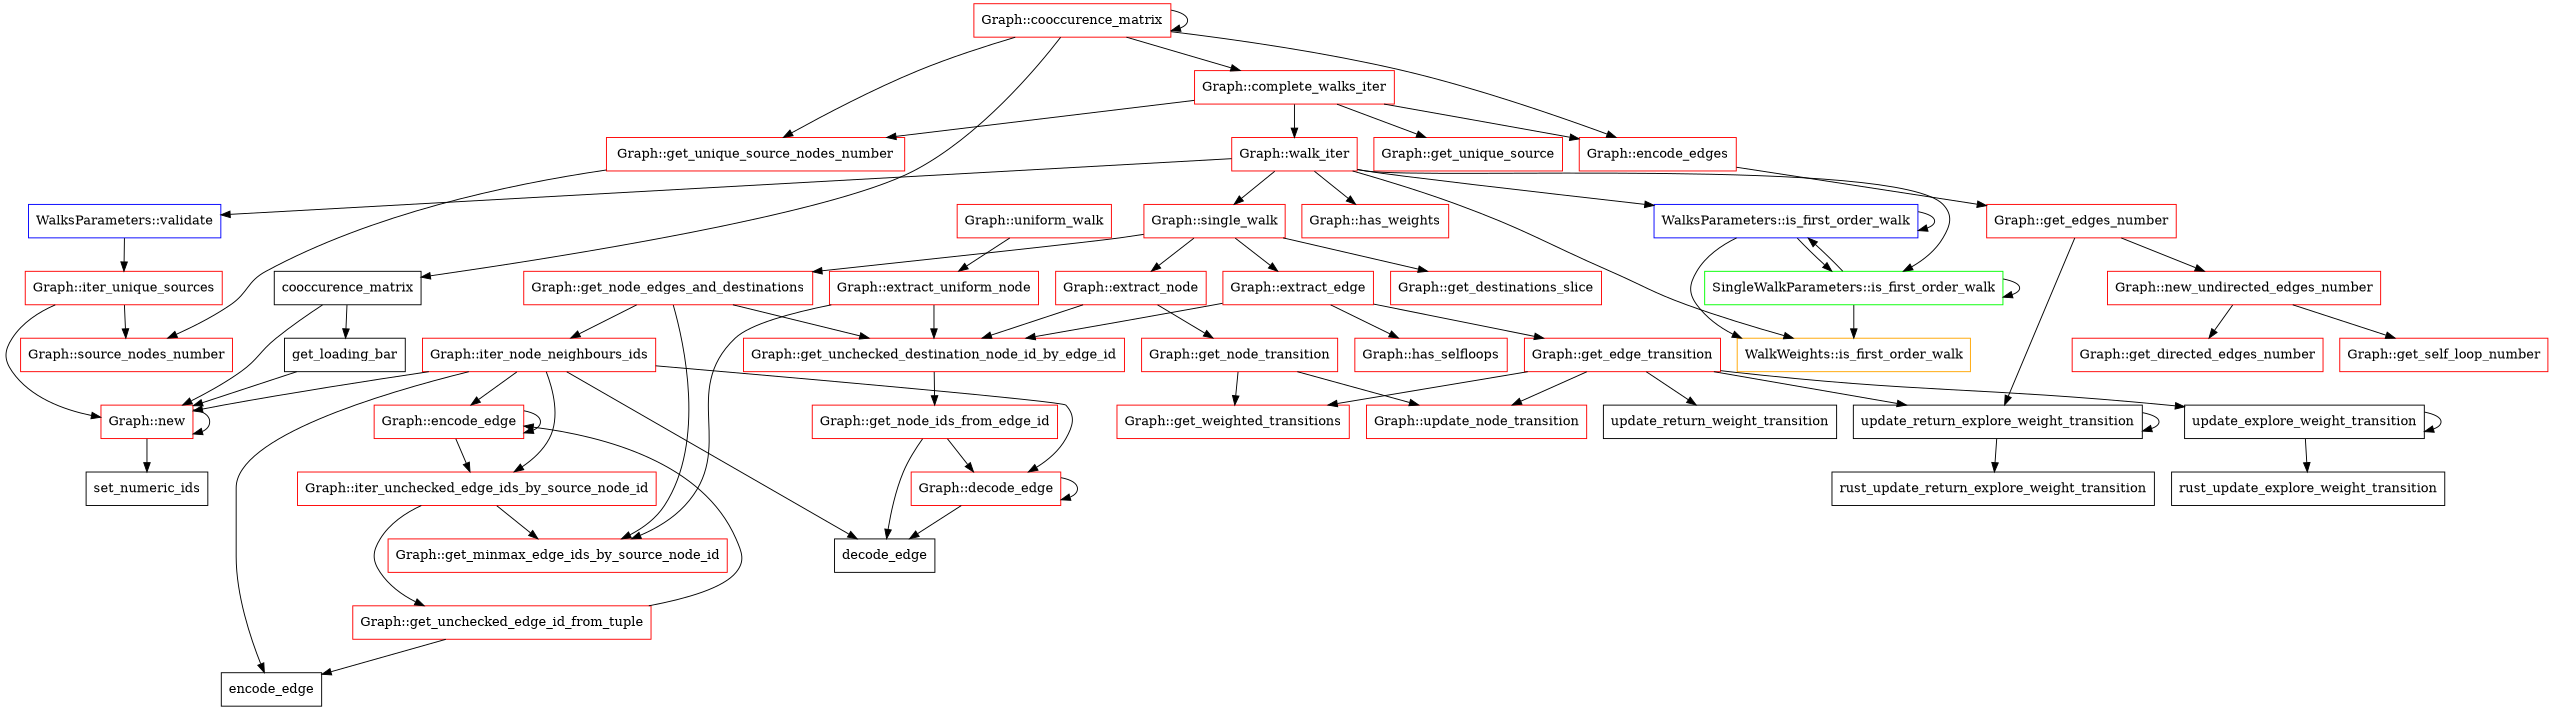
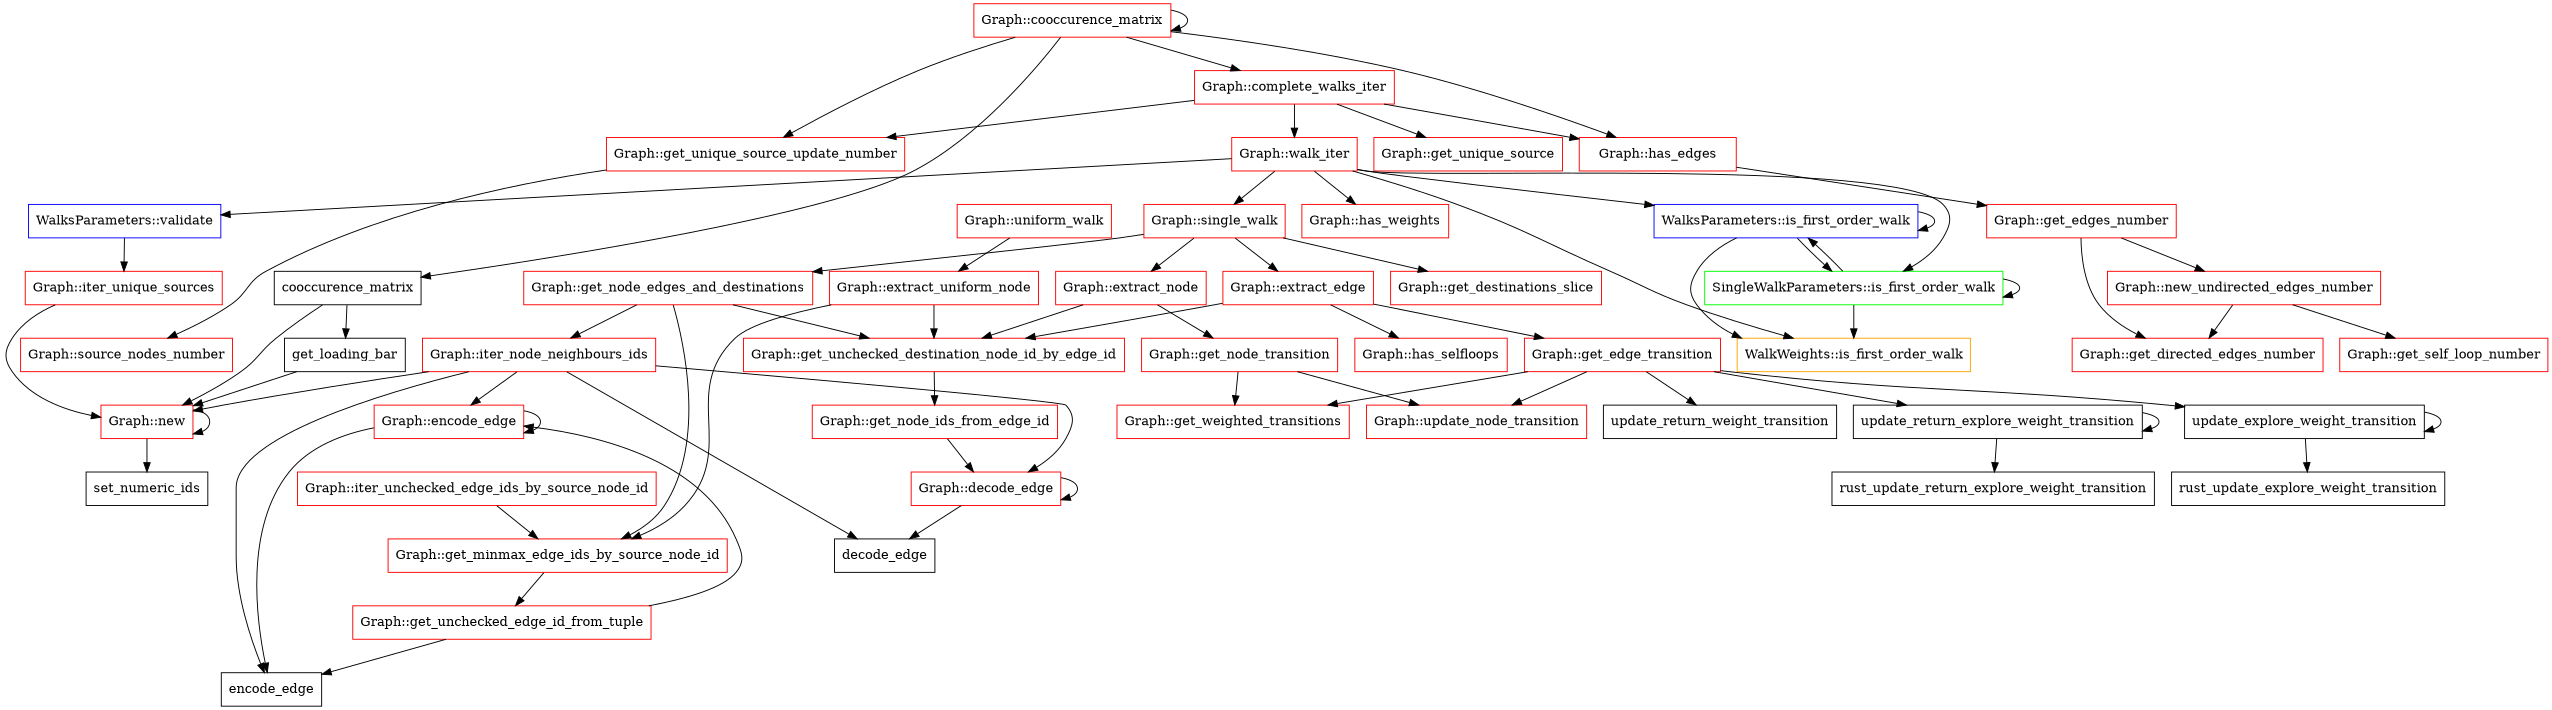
node "Graph::get_unique_source_nodes_number": label "Graph::get_unique_source_nodes_number" -> "Graph::get_unique_source_update_number"
node "Graph::encode_edges": label "Graph::encode_edges" -> "Graph::has_edges"
edge "Graph::iter_unique_sources" -> "Graph::source_nodes_number": removed
edge "Graph::get_edges_number" -> "update_return_explore_weight_transition": now "Graph::get_edges_number" -> "Graph::get_directed_edges_number"
edge "Graph::iter_node_neighbours_ids" -> "Graph::iter_unchecked_edge_ids_by_source_node_id": removed
edge "Graph::encode_edge" -> "Graph::iter_unchecked_edge_ids_by_source_node_id": now "Graph::encode_edge" -> "encode_edge"
edge "Graph::get_node_ids_from_edge_id" -> "decode_edge": removed
edge "Graph::iter_unchecked_edge_ids_by_source_node_id" -> "Graph::get_unchecked_edge_id_from_tuple": now "Graph::get_minmax_edge_ids_by_source_node_id" -> "Graph::get_unchecked_edge_id_from_tuple"
